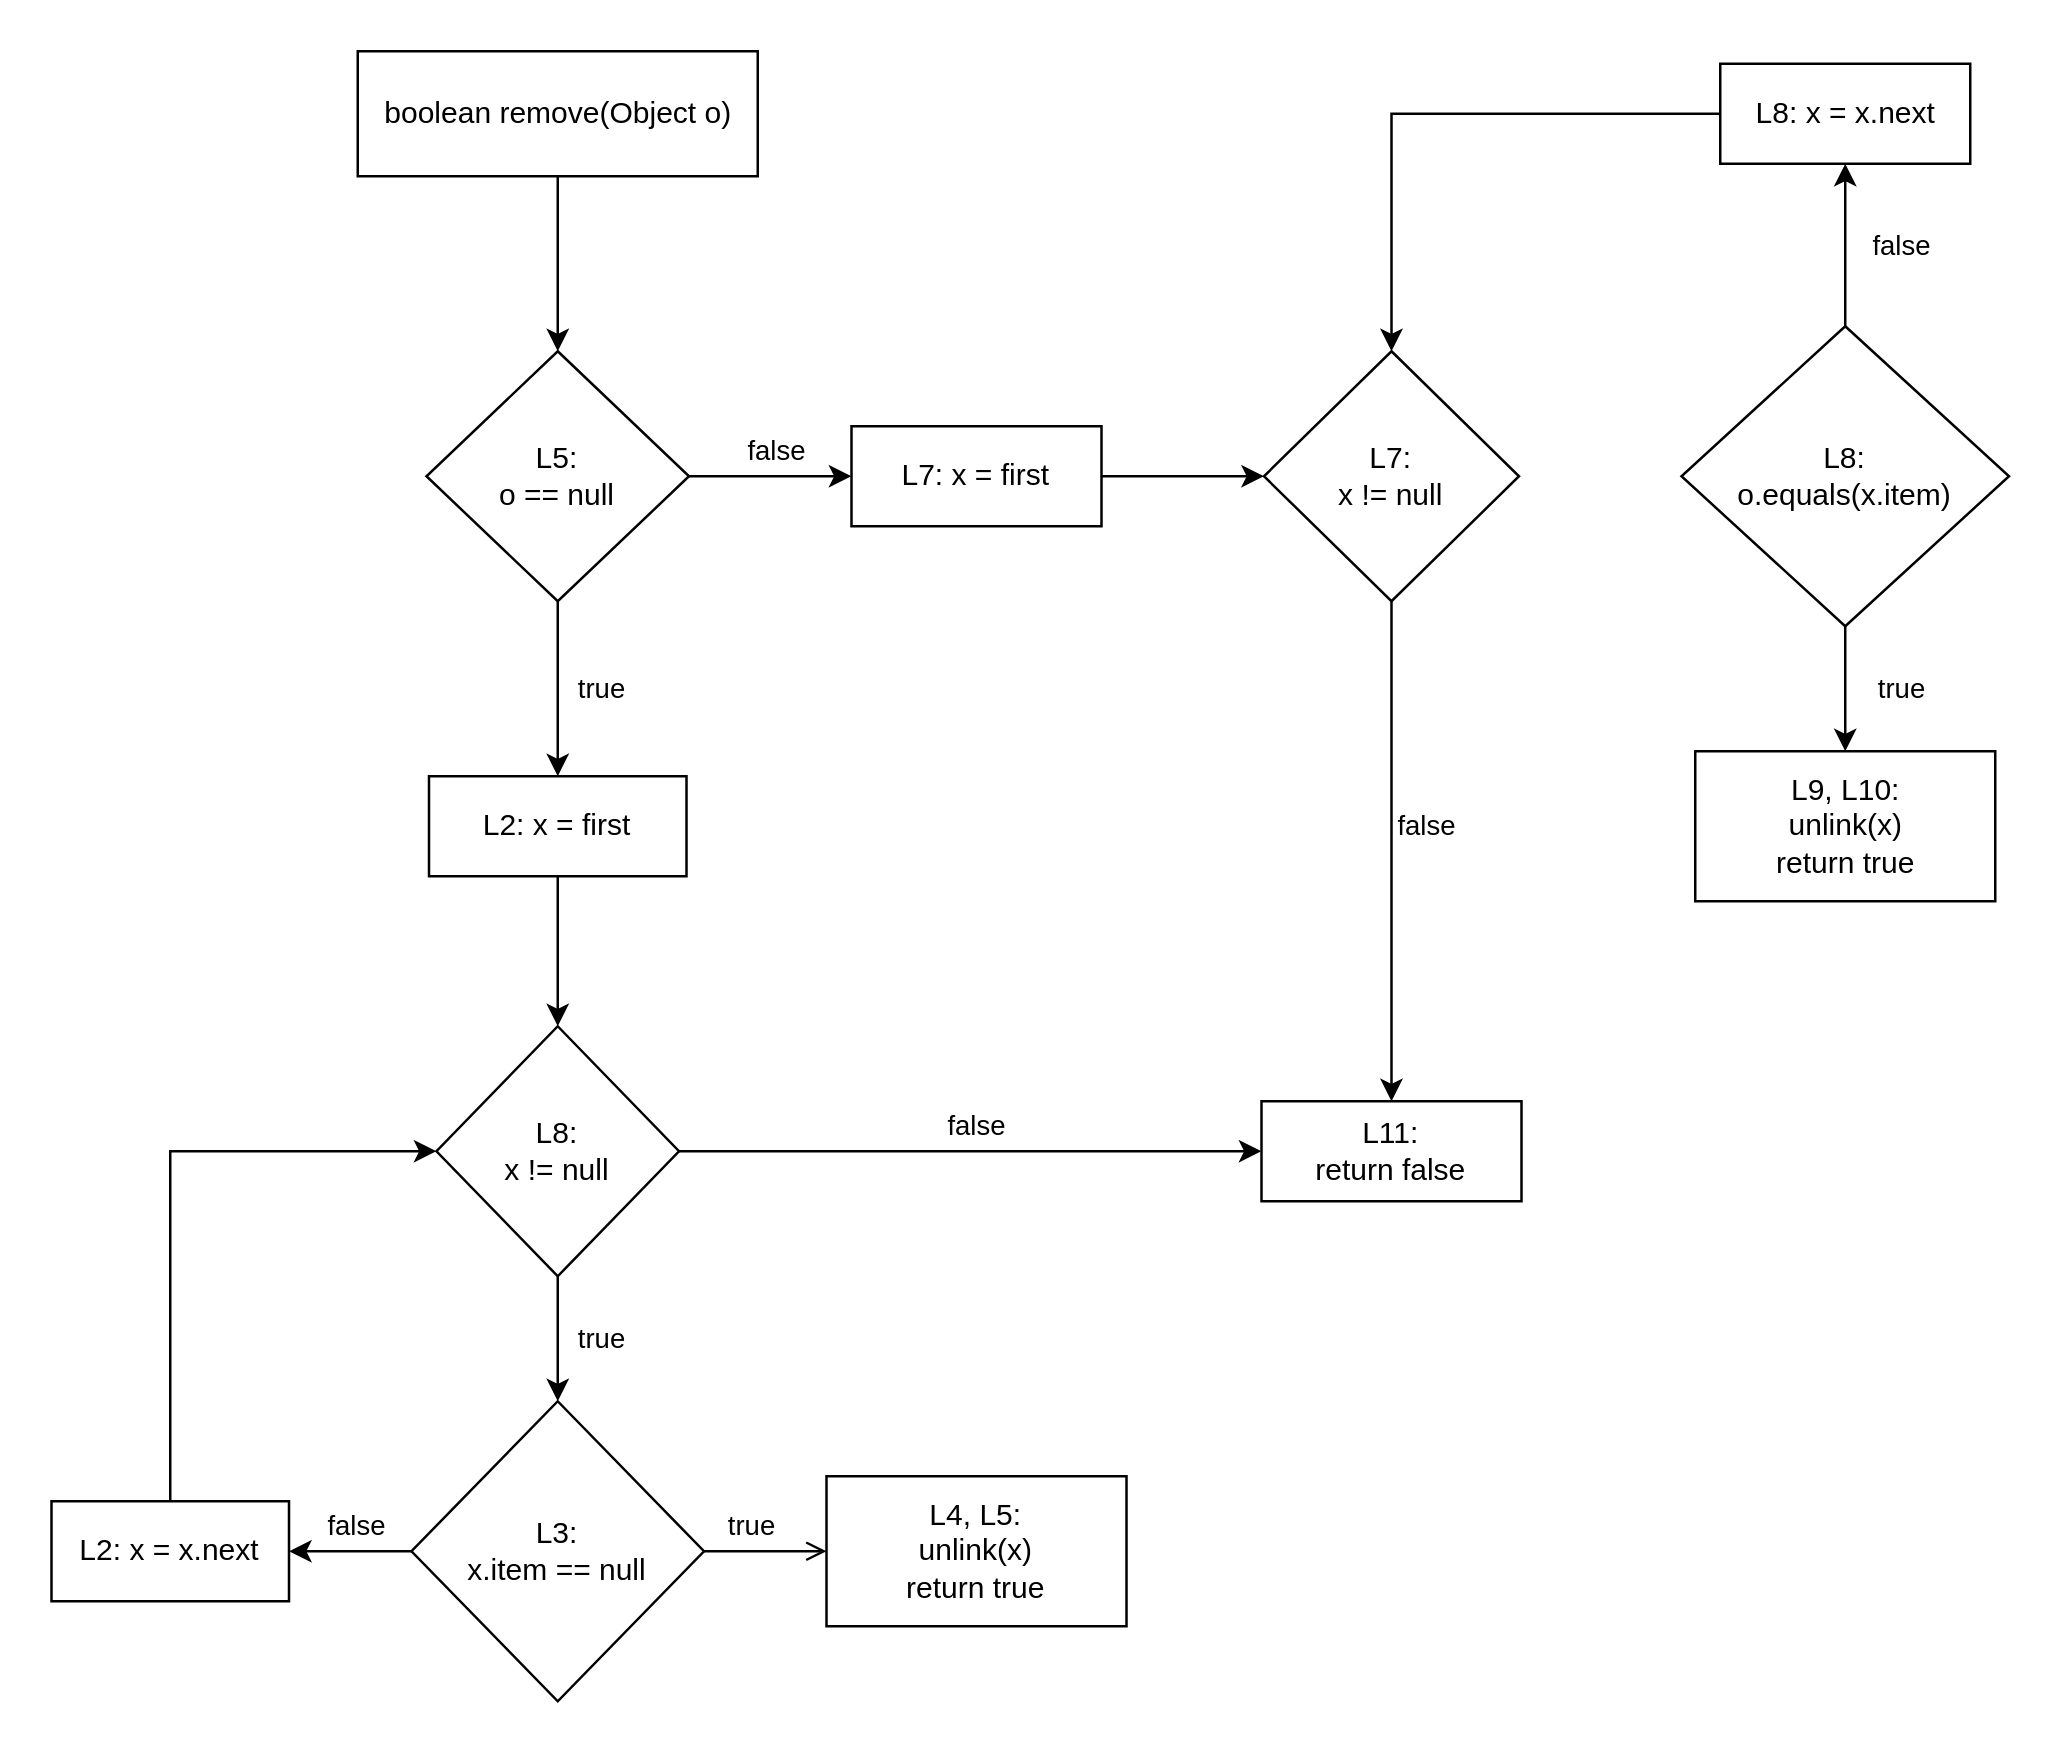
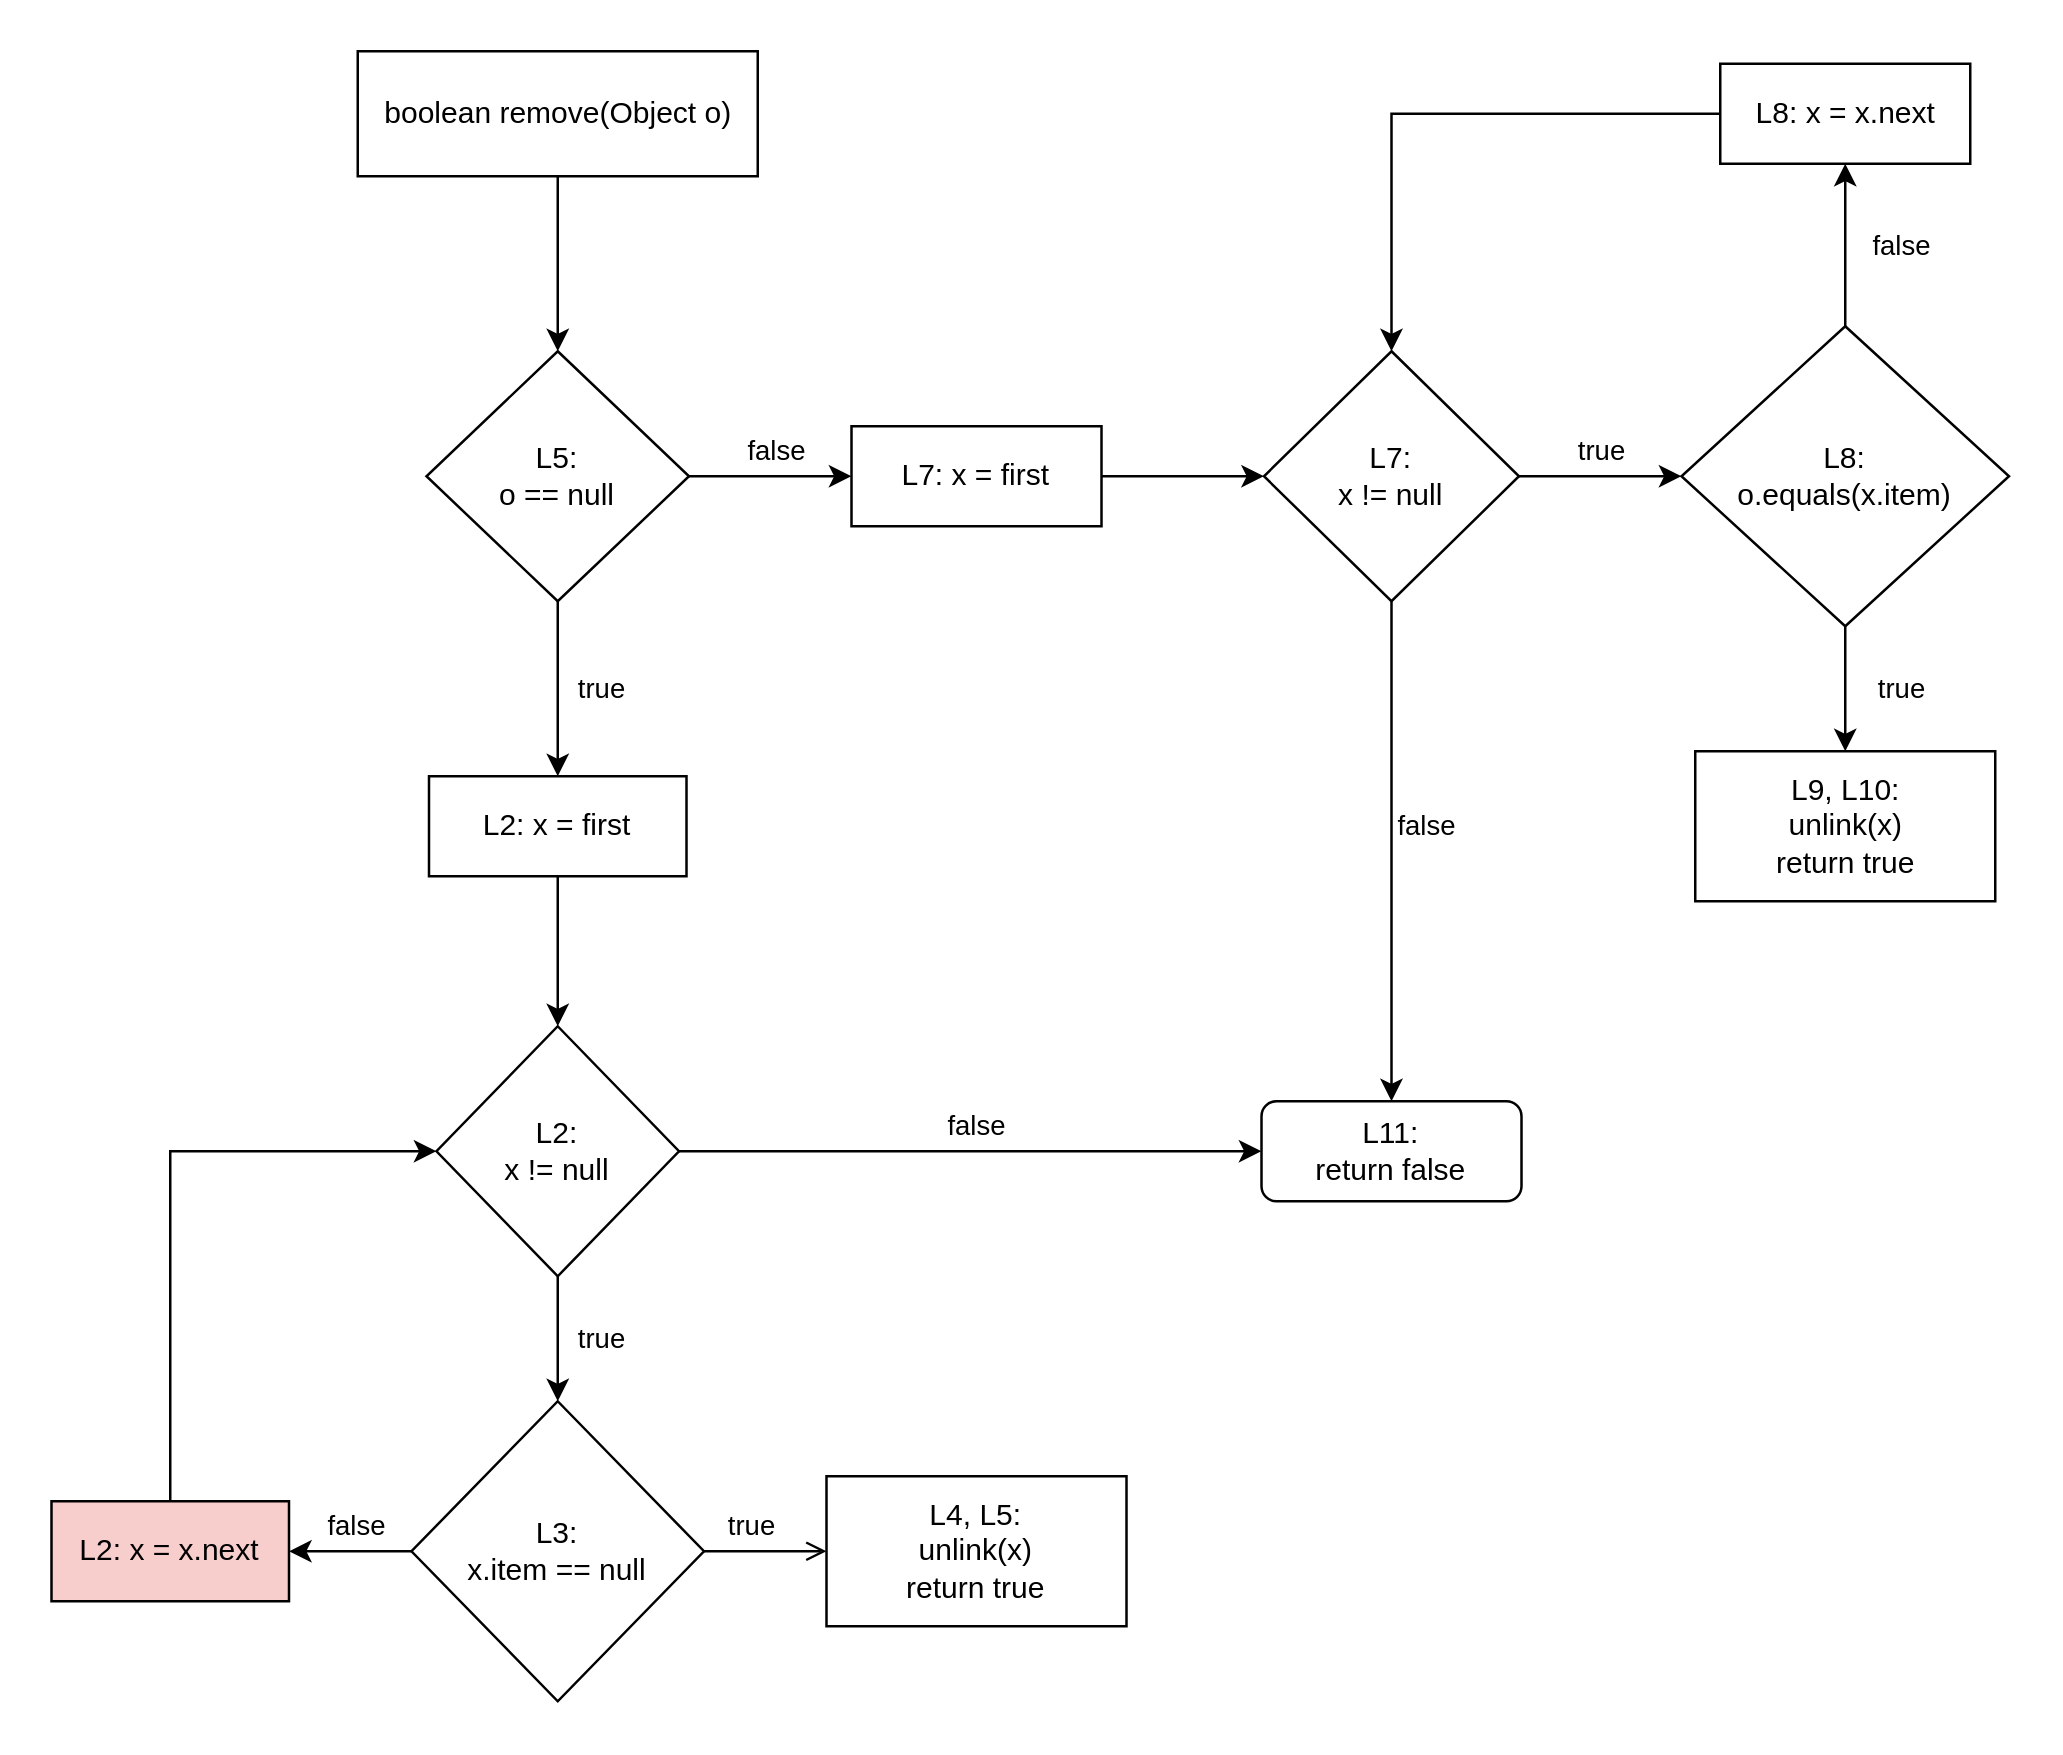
edge "L7: x != null" -> "L8: o.equals(x.item)": added, label "true"
node "L8: x != null": label "L8: x != null" -> "L2: x != null"
node "L11: return false": shape rectangle -> rounded rectangle
node "L2: x = x.next": fillcolor #ffffff -> #f8cecc
